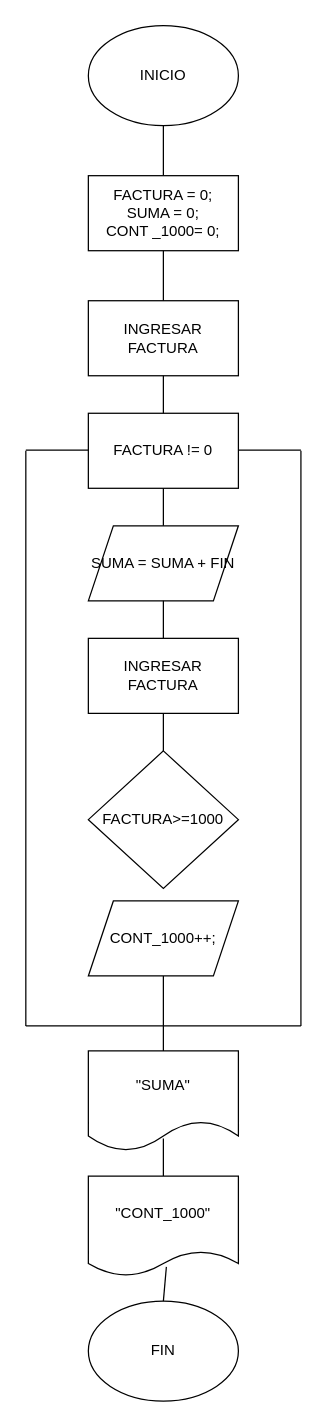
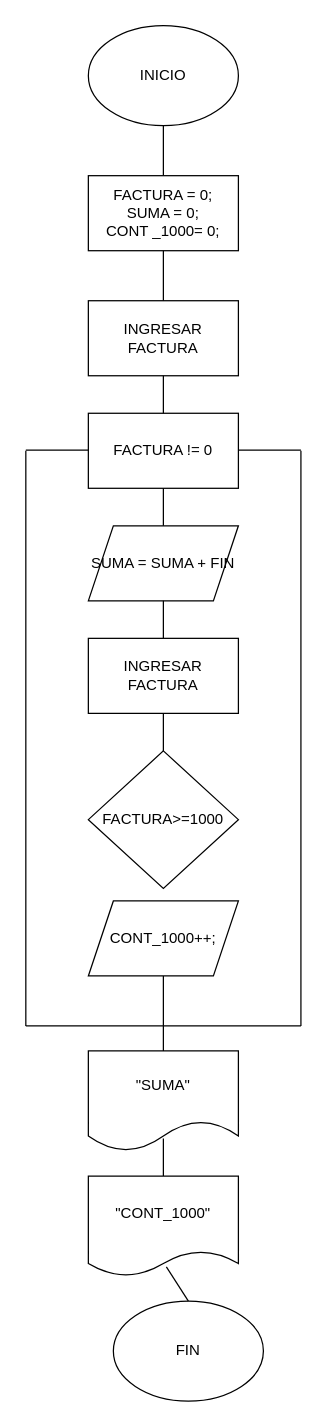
node "FIN": moved (163, 1351) -> (188, 1351)
